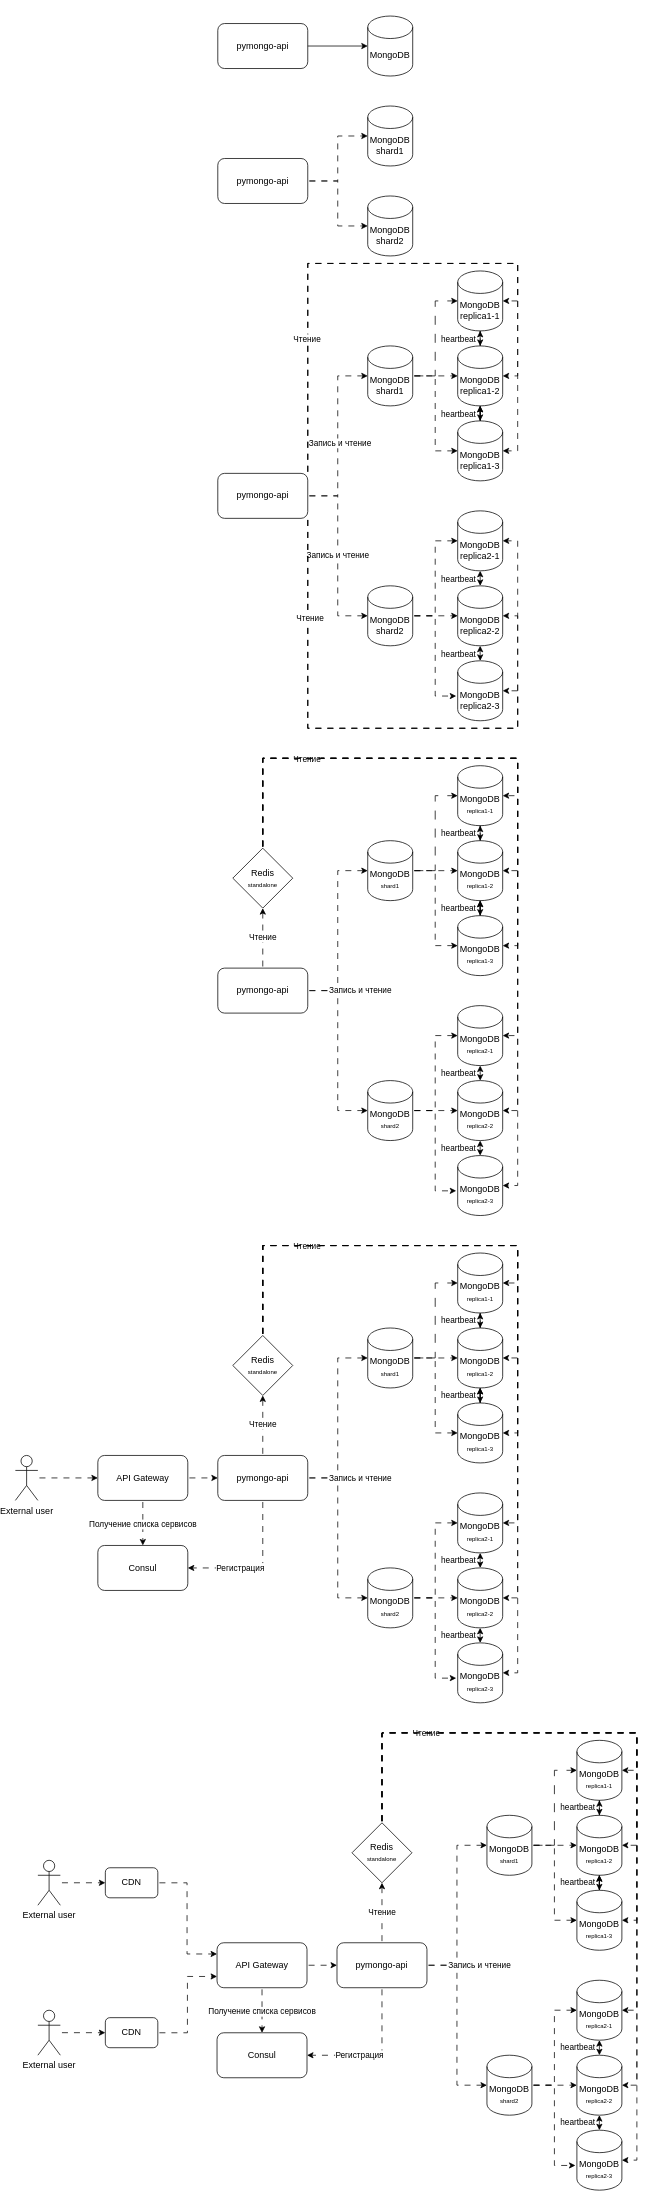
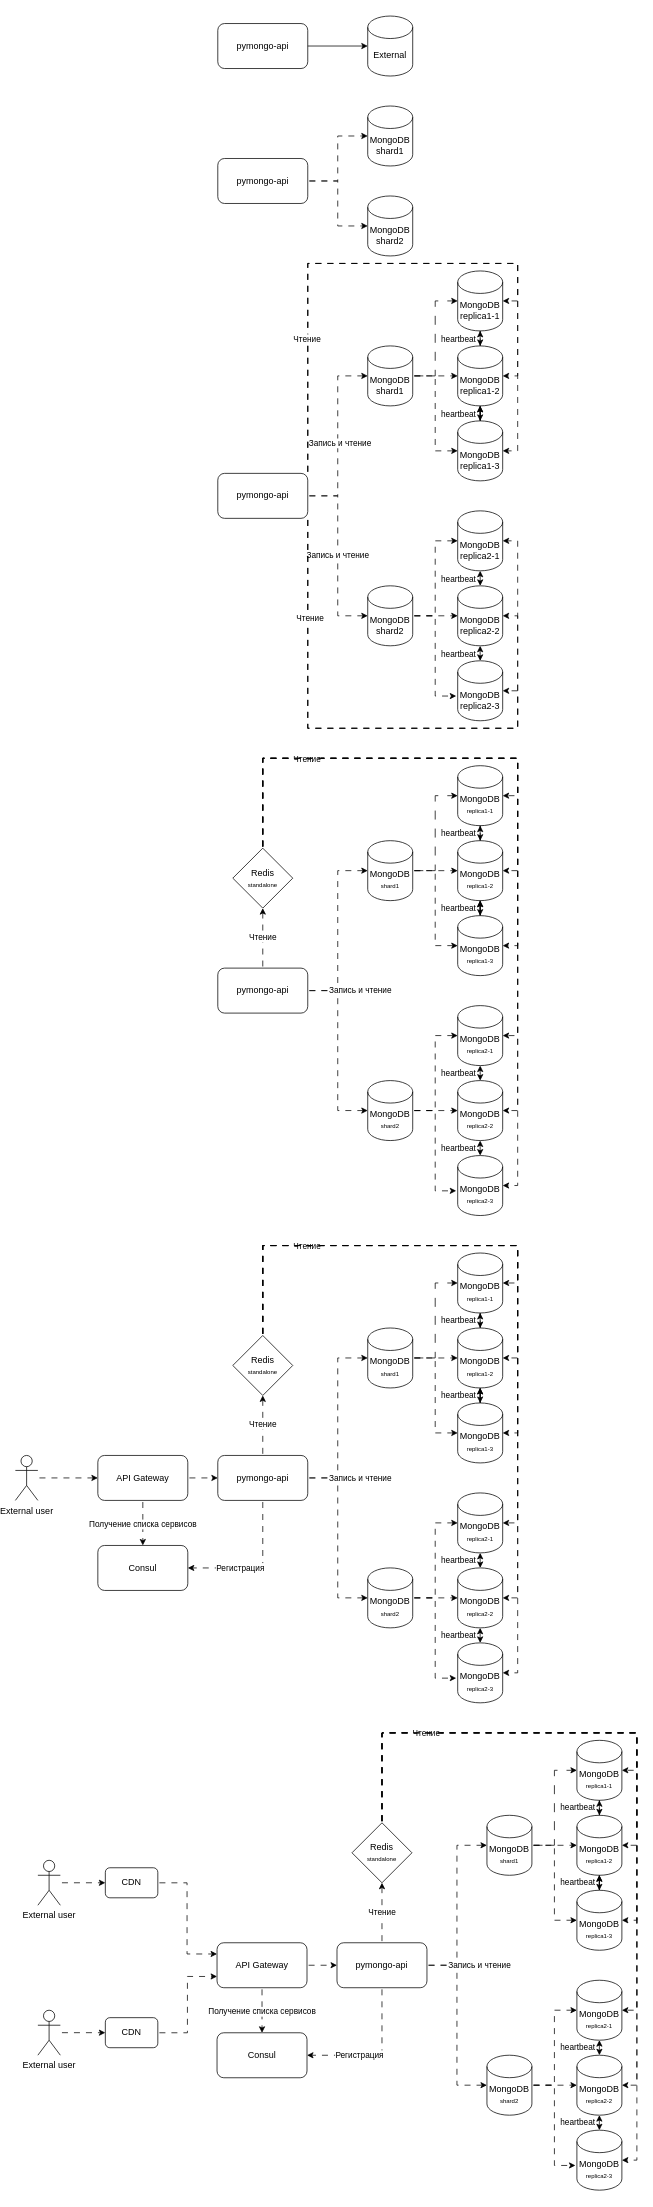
node "MongoDB": label "MongoDB" -> "External"
